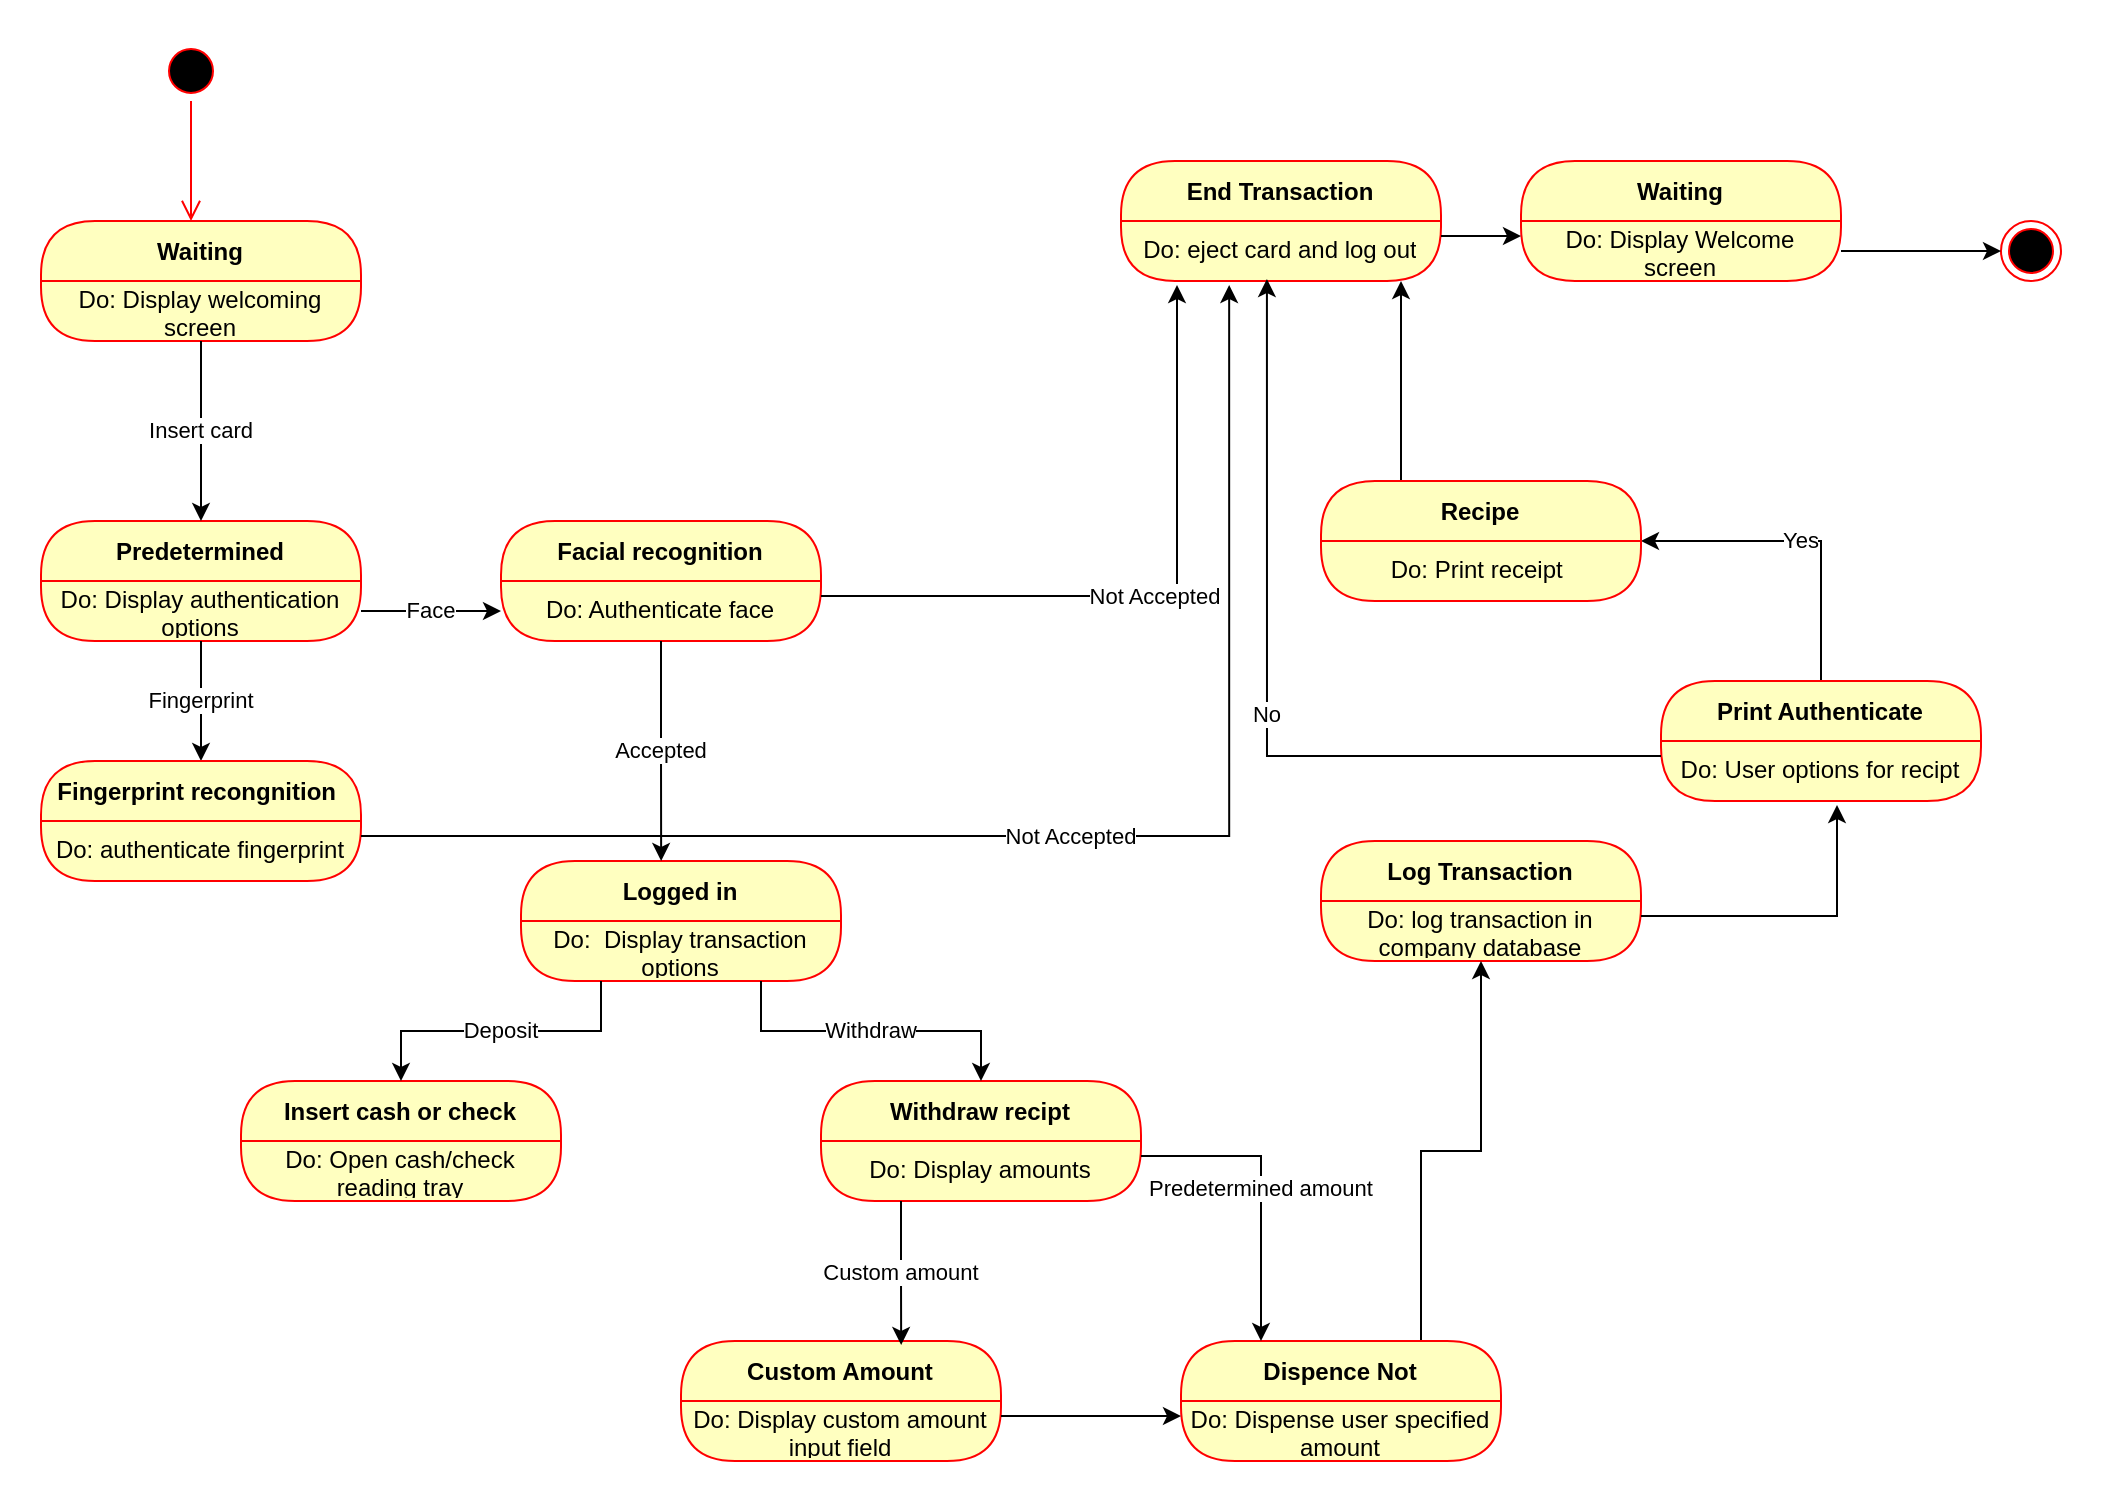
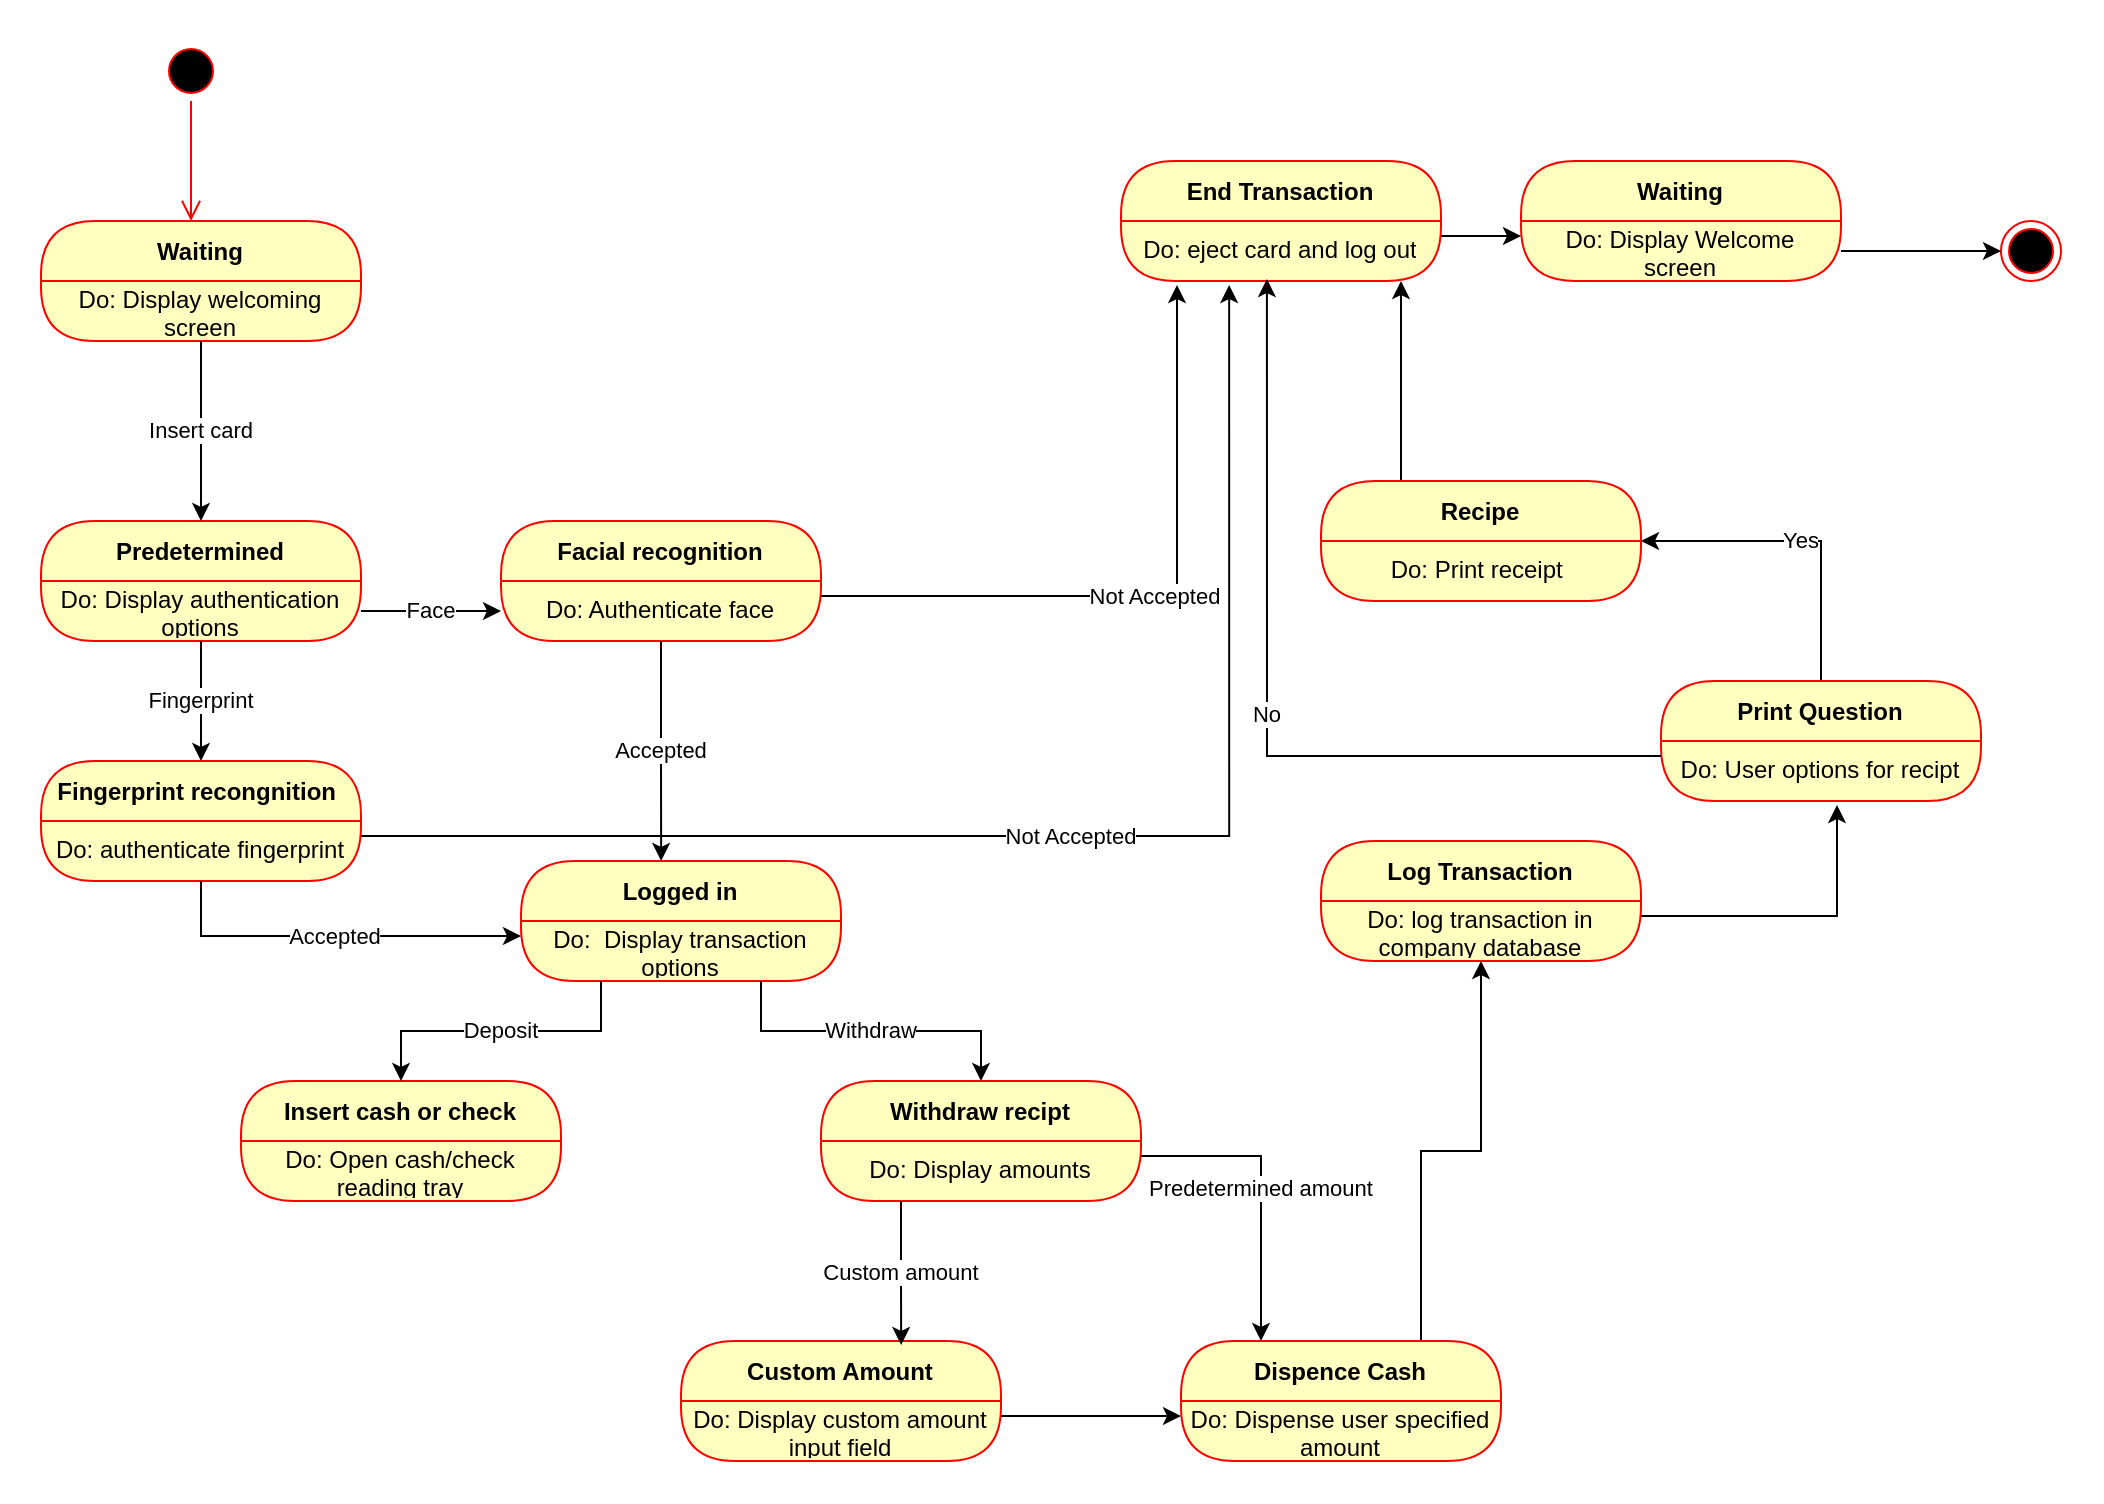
node "Print Authenticate": label "Print Authenticate" -> "Print Question"
edge "Do: authenticate fingerprint" -> "Do: Display transaction options": added, label "Accepted"
node "Dispence Not": label "Dispence Not" -> "Dispence Cash"
